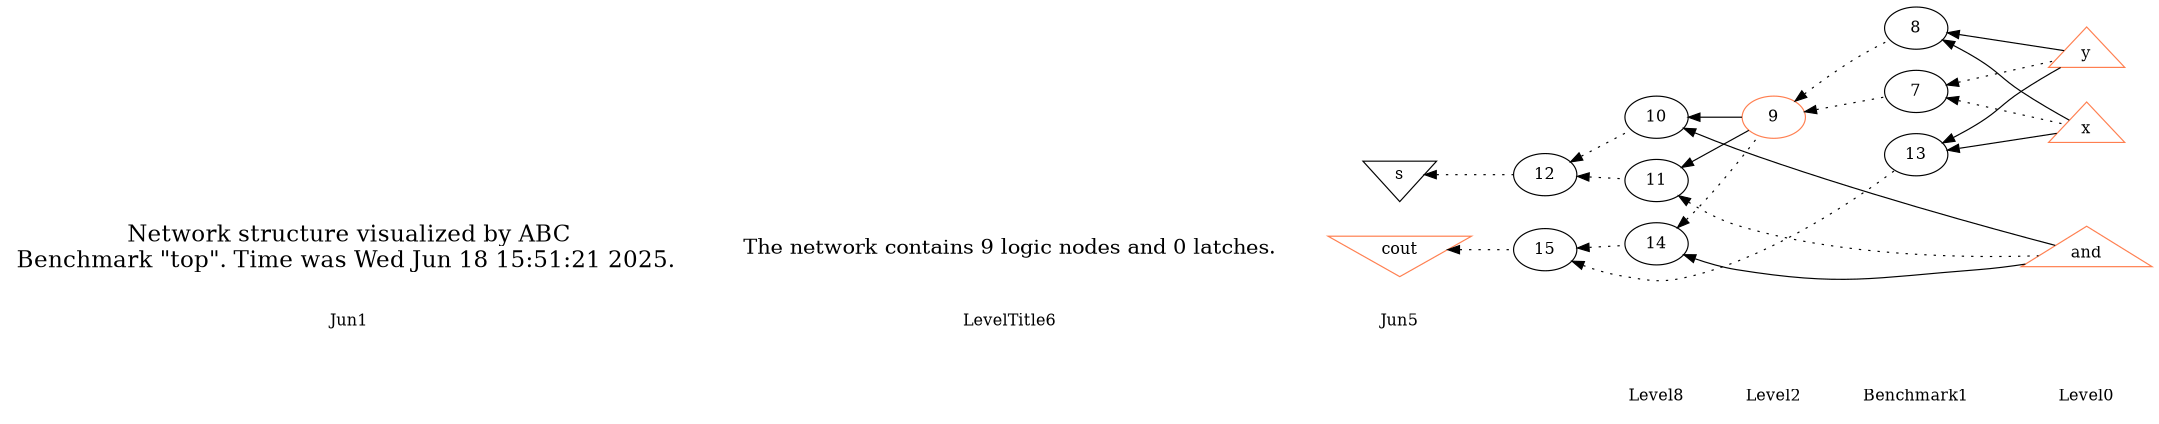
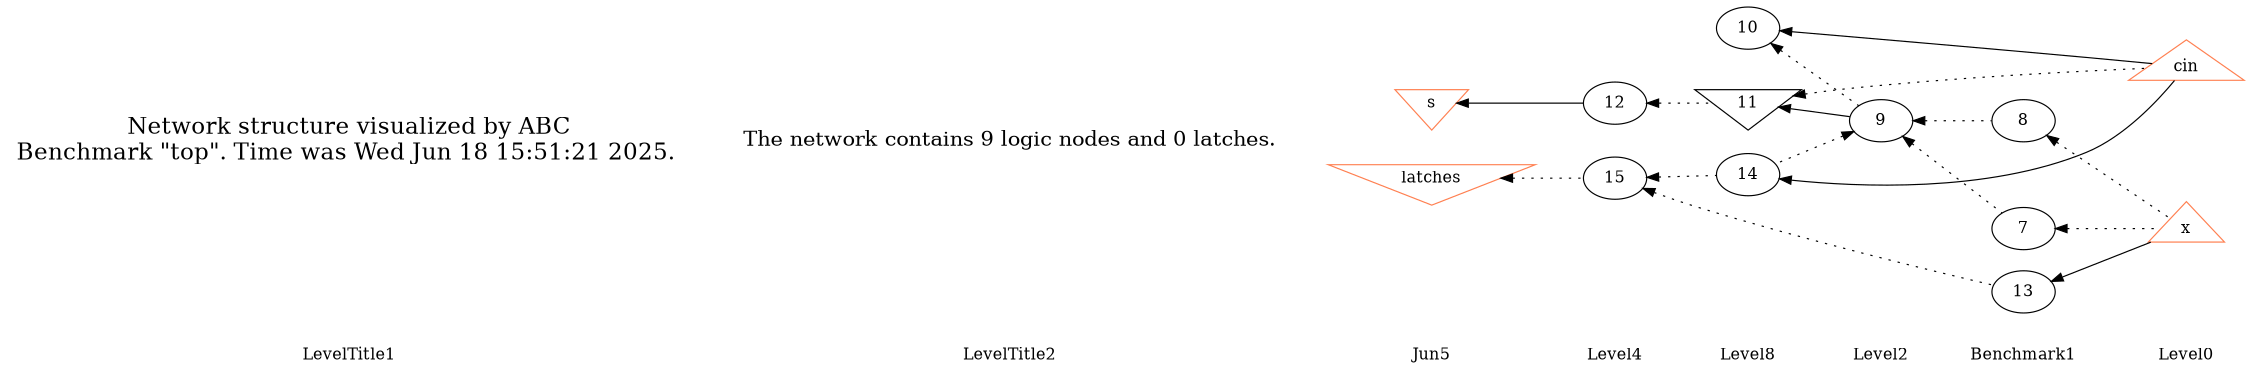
node "y": removed
edge "x" -> "8": style solid -> dotted
edge "9" -> "10": style solid -> dotted
node "9": color coral -> black
edge "10" -> "12": removed
node "s": color black -> coral
edge "12" -> "s": style dotted -> solid
edge "9" -> "14": reversed
node "11": shape ellipse -> invtriangle
node "cout": label "cout" -> "latches"
node "and": label "and" -> "cin"
node "Jun1": label "Jun1" -> "LevelTitle1"
node "LevelTitle6": label "LevelTitle6" -> "LevelTitle2"
node "Level4": added
